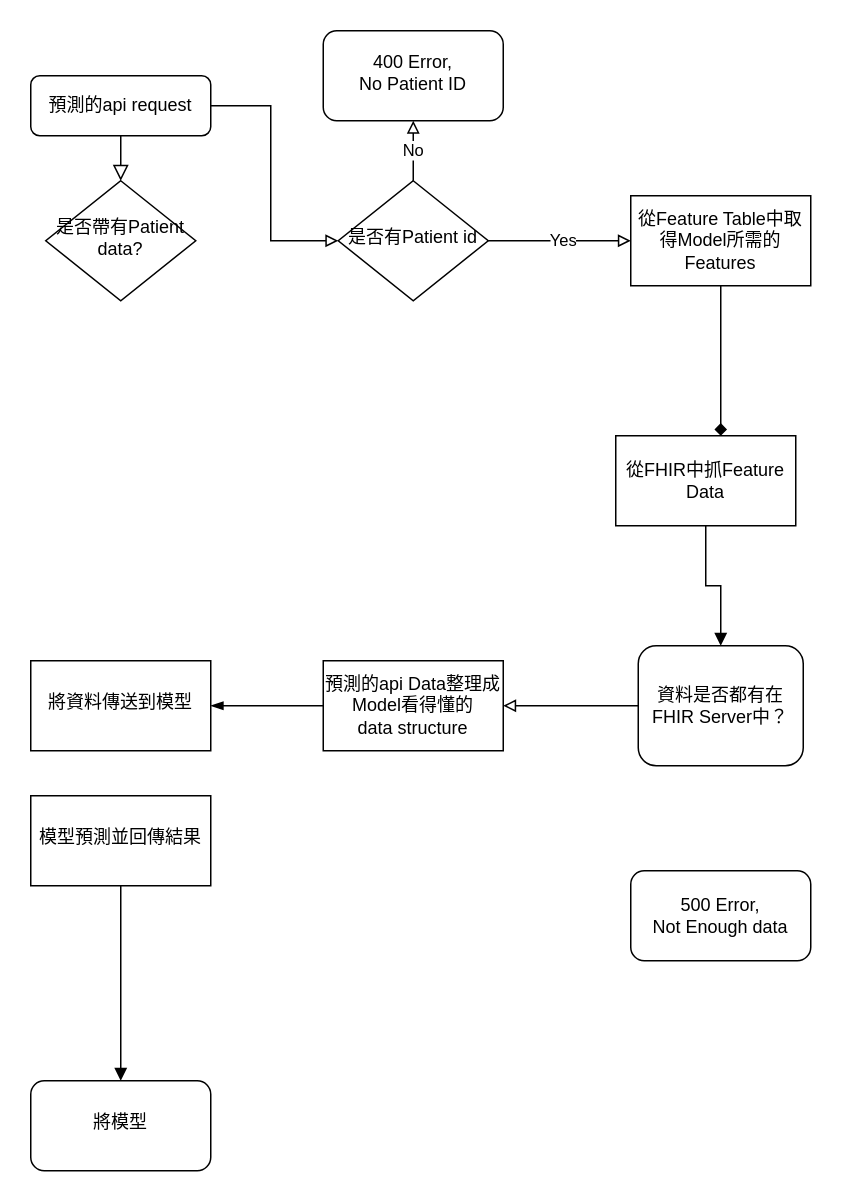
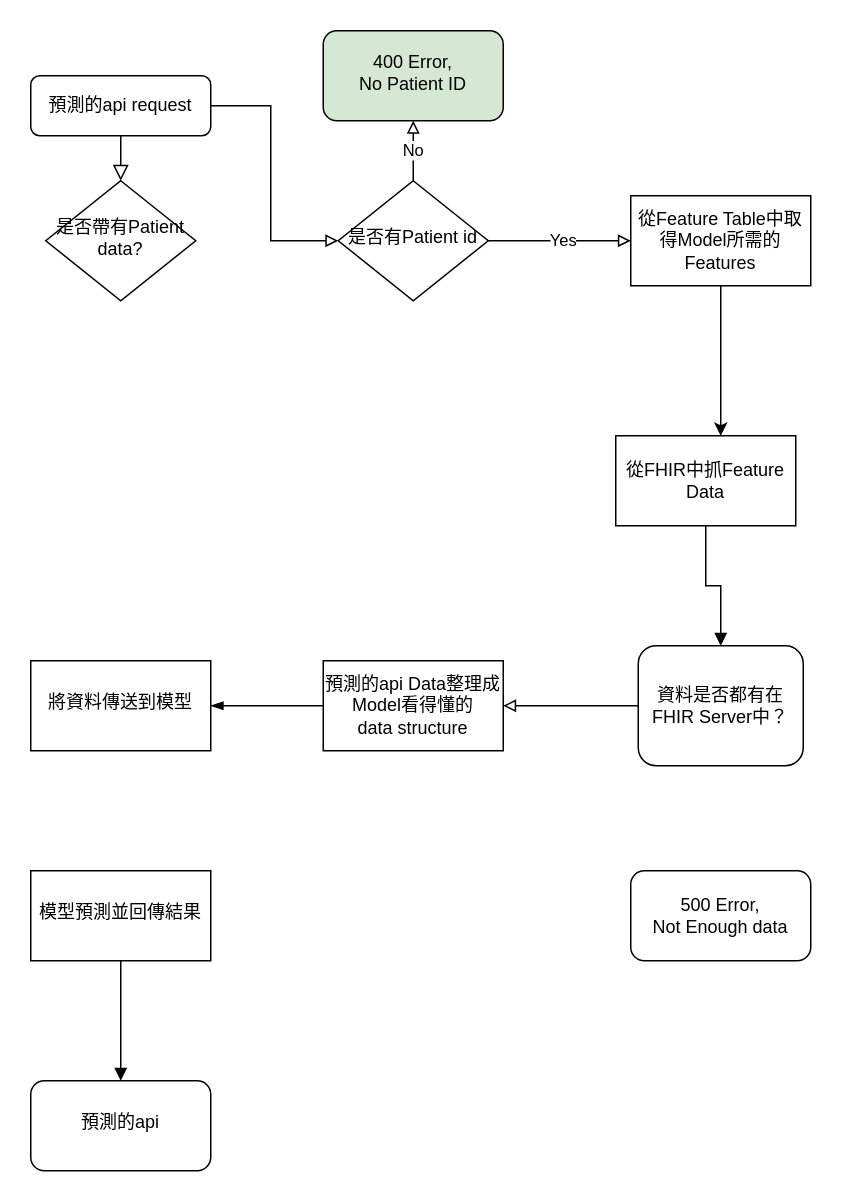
node "400 Error, No Patient ID": fillcolor #ffffff -> #d5e8d4
edge "從Feature Table中取得Model所需的Features" -> "從FHIR中抓Feature Data": arrowhead diamond -> classic
node "模型預測並回傳結果": moved (121, 841) -> (121, 916)
node "將模型": label "將模型" -> "預測的api"
